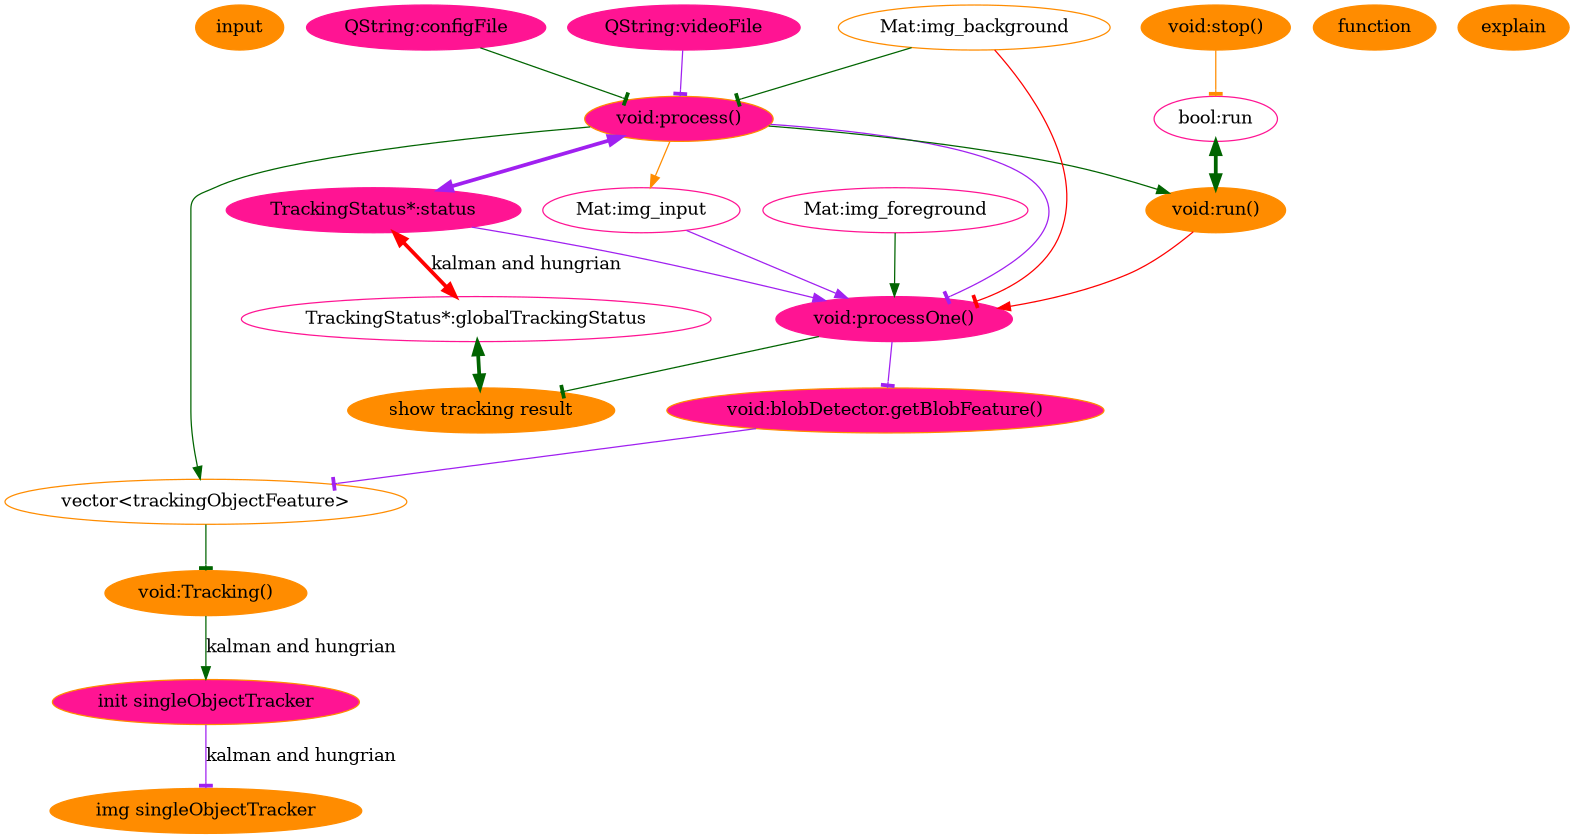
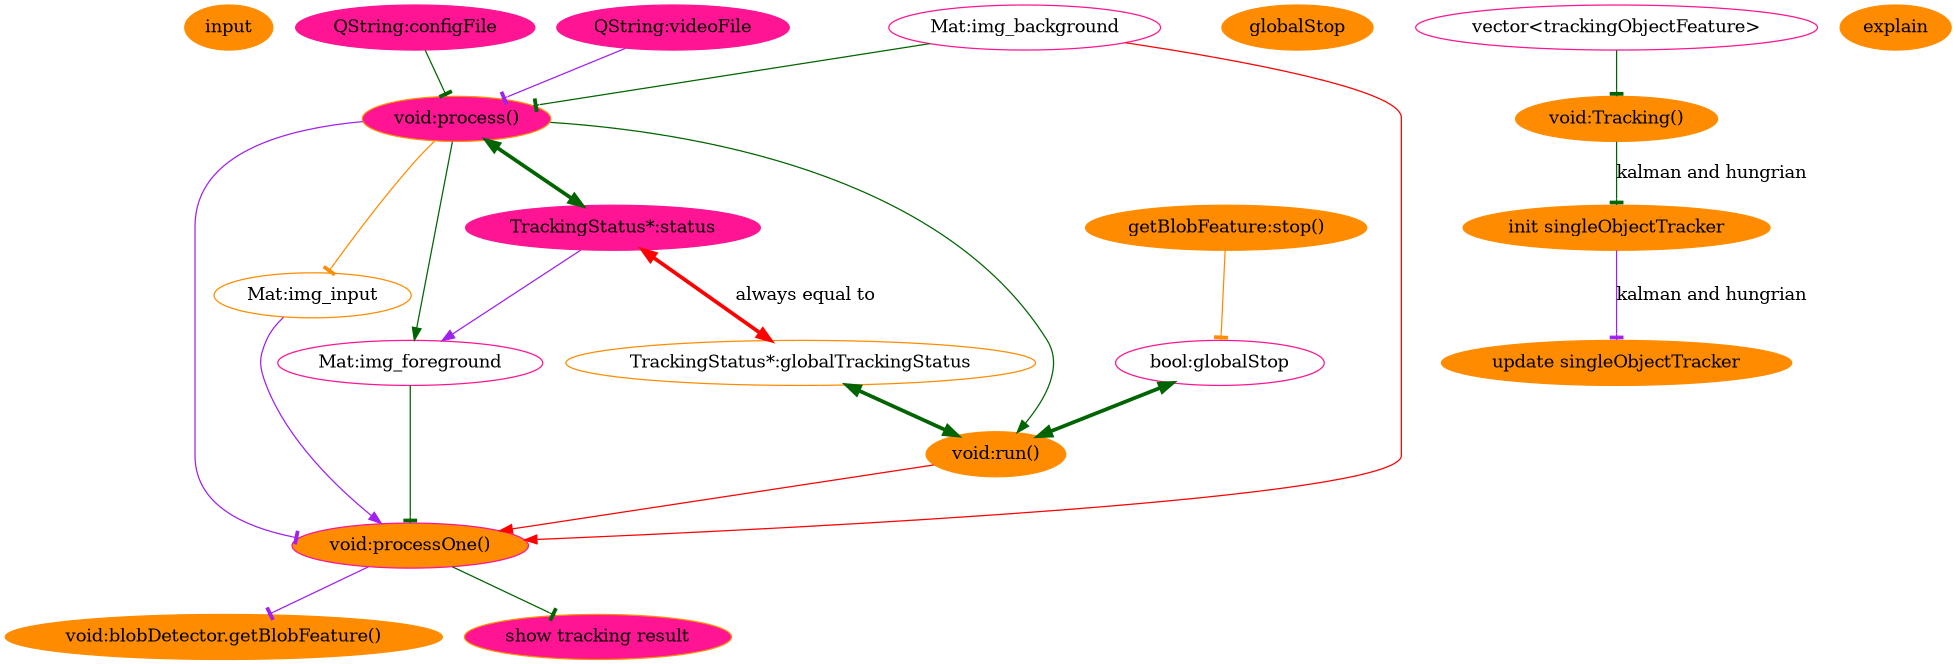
node "Mat:img_background": color darkorange -> deeppink
node "void:stop()": label "void:stop()" -> "getBlobFeature:stop()"
node "function": label "function" -> "globalStop"
node "bool:run": label "bool:run" -> "bool:globalStop"
edge "void:process()" -> "Mat:img_input": arrowhead normal -> tee
edge "void:process()" -- "TrackingStatus*:status": color purple -> darkgreen
edge "void:process()" -> "vector<trackingObjectFeature>": now "void:process()" -> "Mat:img_foreground"
edge "Mat:img_background" -> "void:processOne()": arrowhead tee -> normal
node "Mat:img_input": color deeppink -> darkorange
edge "Mat:img_foreground" -> "void:processOne()": arrowhead normal -> tee
edge "TrackingStatus*:status" -> "void:processOne()": now "TrackingStatus*:status" -> "Mat:img_foreground"
edge "TrackingStatus*:status" -- "TrackingStatus*:globalTrackingStatus": label "kalman and hungrian" -> "always equal to"
node "TrackingStatus*:globalTrackingStatus": color deeppink -> darkorange
node "void:processOne()": fillcolor deeppink -> darkorange
edge "TrackingStatus*:globalTrackingStatus" -- "show tracking result": now "TrackingStatus*:globalTrackingStatus" -- "void:run()"
node "show tracking result": fillcolor darkorange -> deeppink
node "void:blobDetector.getBlobFeature()": fillcolor deeppink -> darkorange
edge "void:blobDetector.getBlobFeature()" -> "vector<trackingObjectFeature>": removed
node "vector<trackingObjectFeature>": color darkorange -> deeppink
edge "void:Tracking()" -> "init singleObjectTracker": arrowhead normal -> tee
node "init singleObjectTracker": fillcolor deeppink -> darkorange
node "img singleObjectTracker": label "img singleObjectTracker" -> "update singleObjectTracker"
